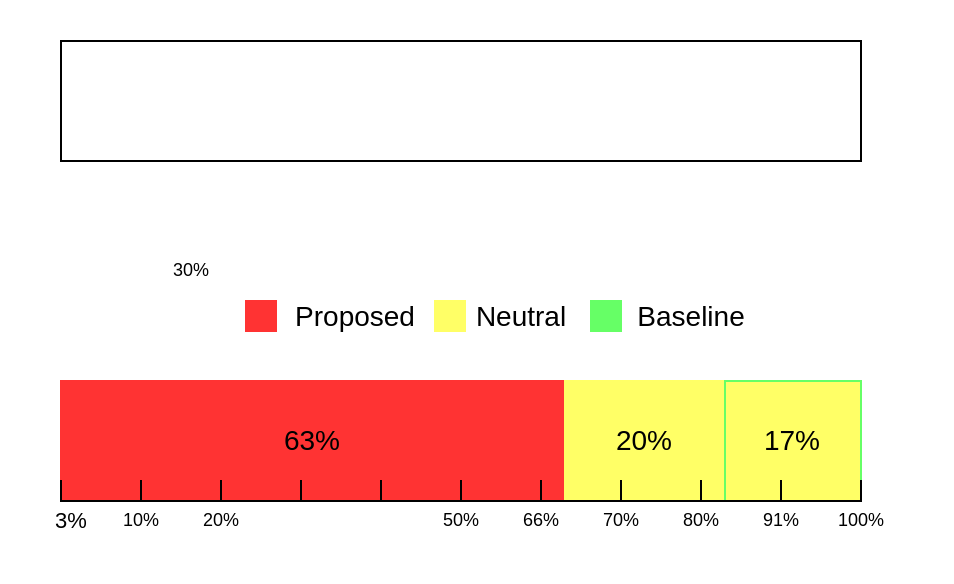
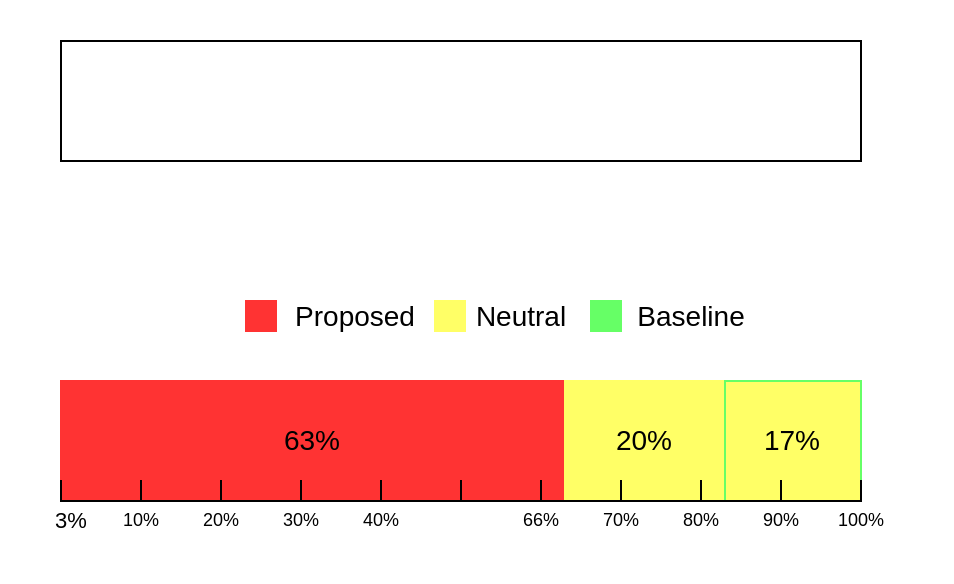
node "30%": moved (191, 271) -> (301, 521)
node "40%": added
node "50%": removed
node "91%": label "91%" -> "90%"
